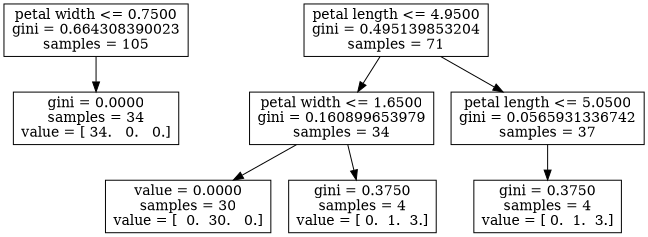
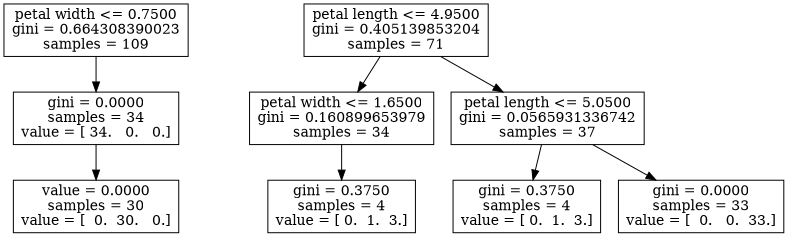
node "petal width <= 0.7500 gini = 0.664308390023 samples = 105": label "petal width <= 0.7500 gini = 0.664308390023 samples = 105" -> "petal width <= 0.7500 gini = 0.664308390023 samples = 109"
node "petal length <= 4.9500 gini = 0.495139853204 samples = 71": label "petal length <= 4.9500 gini = 0.495139853204 samples = 71" -> "petal length <= 4.9500 gini = 0.405139853204 samples = 71"
edge "petal width <= 1.6500 gini = 0.160899653979 samples = 34" -> "value = 0.0000 samples = 30 value = [  0.  30.   0.]": now "gini = 0.0000 samples = 34 value = [ 34.   0.   0.]" -> "value = 0.0000 samples = 30 value = [  0.  30.   0.]"
node "gini = 0.0000 samples = 33 value = [  0.   0.  33.]": added
